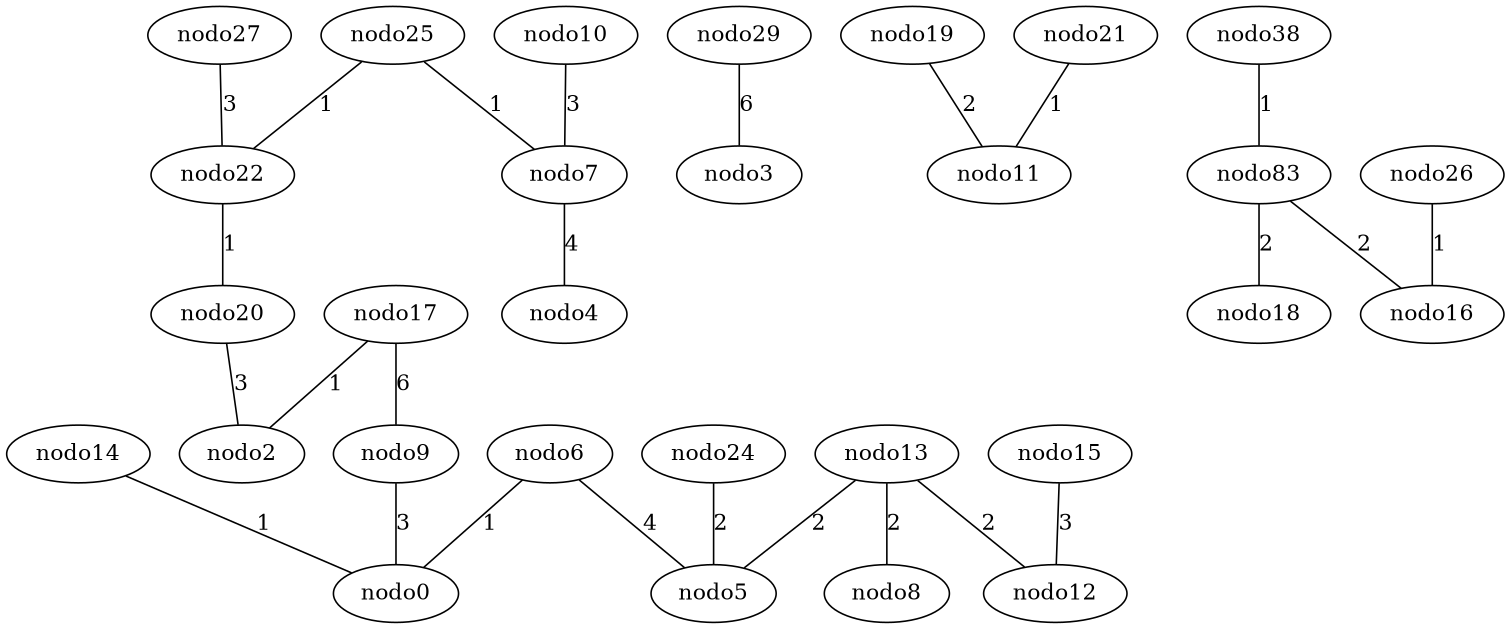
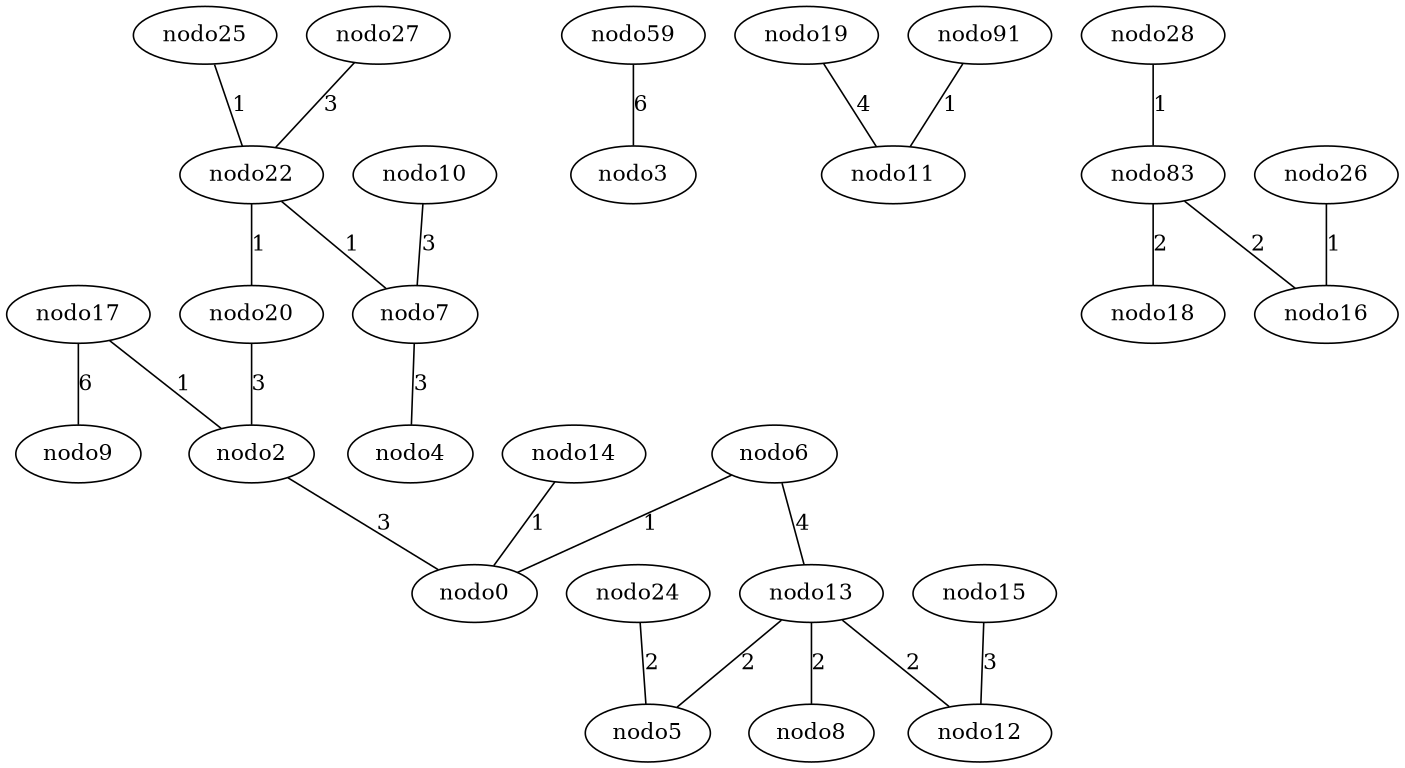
node "nodo29": label "nodo29" -> "nodo59"
node "nodo21": label "nodo21" -> "nodo91"
node "nodo38": label "nodo38" -> "nodo28"
edge "nodo19" -- "nodo11": label "2" -> "4"
edge "nodo25" -- "nodo7": now "nodo22" -- "nodo7"
edge "nodo7" -- "nodo4": label "4" -> "3"
edge "nodo9" -- "nodo0": now "nodo2" -- "nodo0"
edge "nodo6" -- "nodo5": now "nodo6" -- "nodo13"
